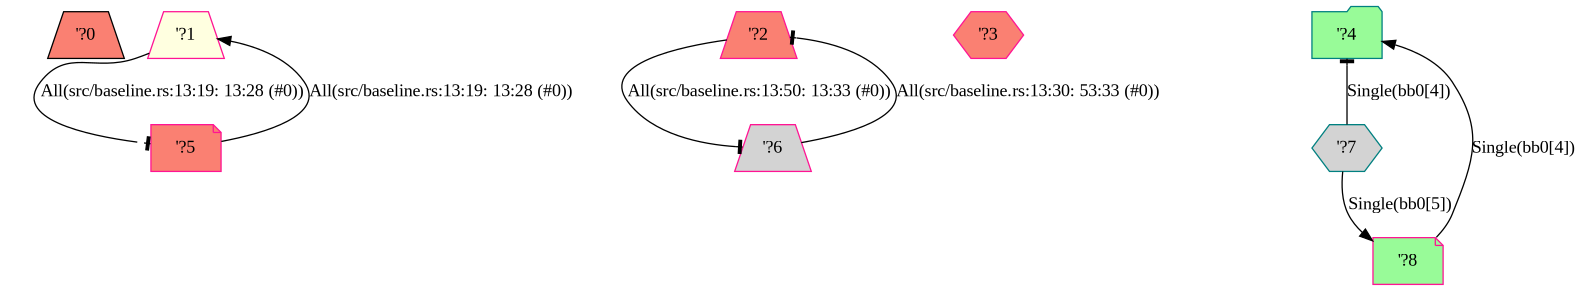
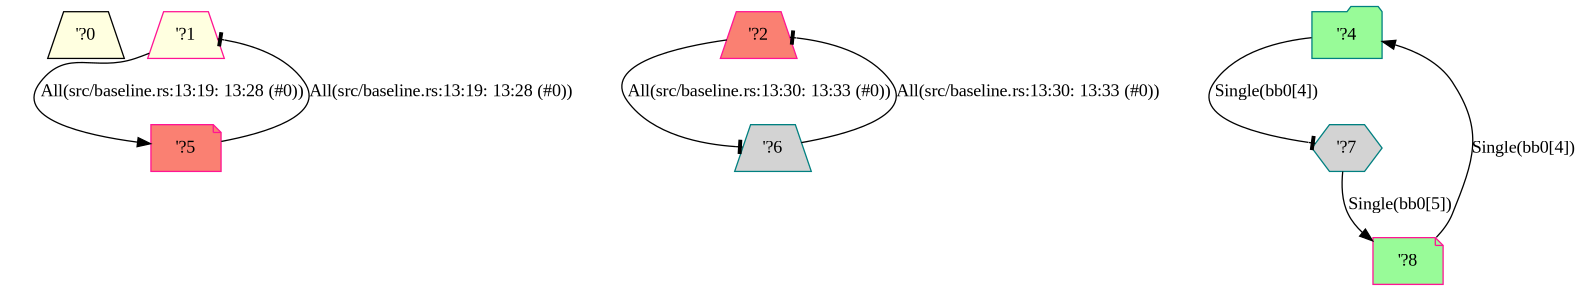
node "'?0": fillcolor salmon -> lightyellow
node "'?3": removed
edge "'?1" -> "'?5": arrowhead tee -> normal
edge "'?2" -> "'?6": label "All(src/baseline.rs:13:50: 13:33 (#0))" -> "All(src/baseline.rs:13:30: 13:33 (#0))"
edge "'?6" -> "'?2": label "All(src/baseline.rs:13:30: 53:33 (#0))" -> "All(src/baseline.rs:13:30: 13:33 (#0))"
edge "'?5" -> "'?1": arrowhead normal -> tee
edge "'?7" -> "'?4": reversed
node "'?6": color deeppink -> teal
